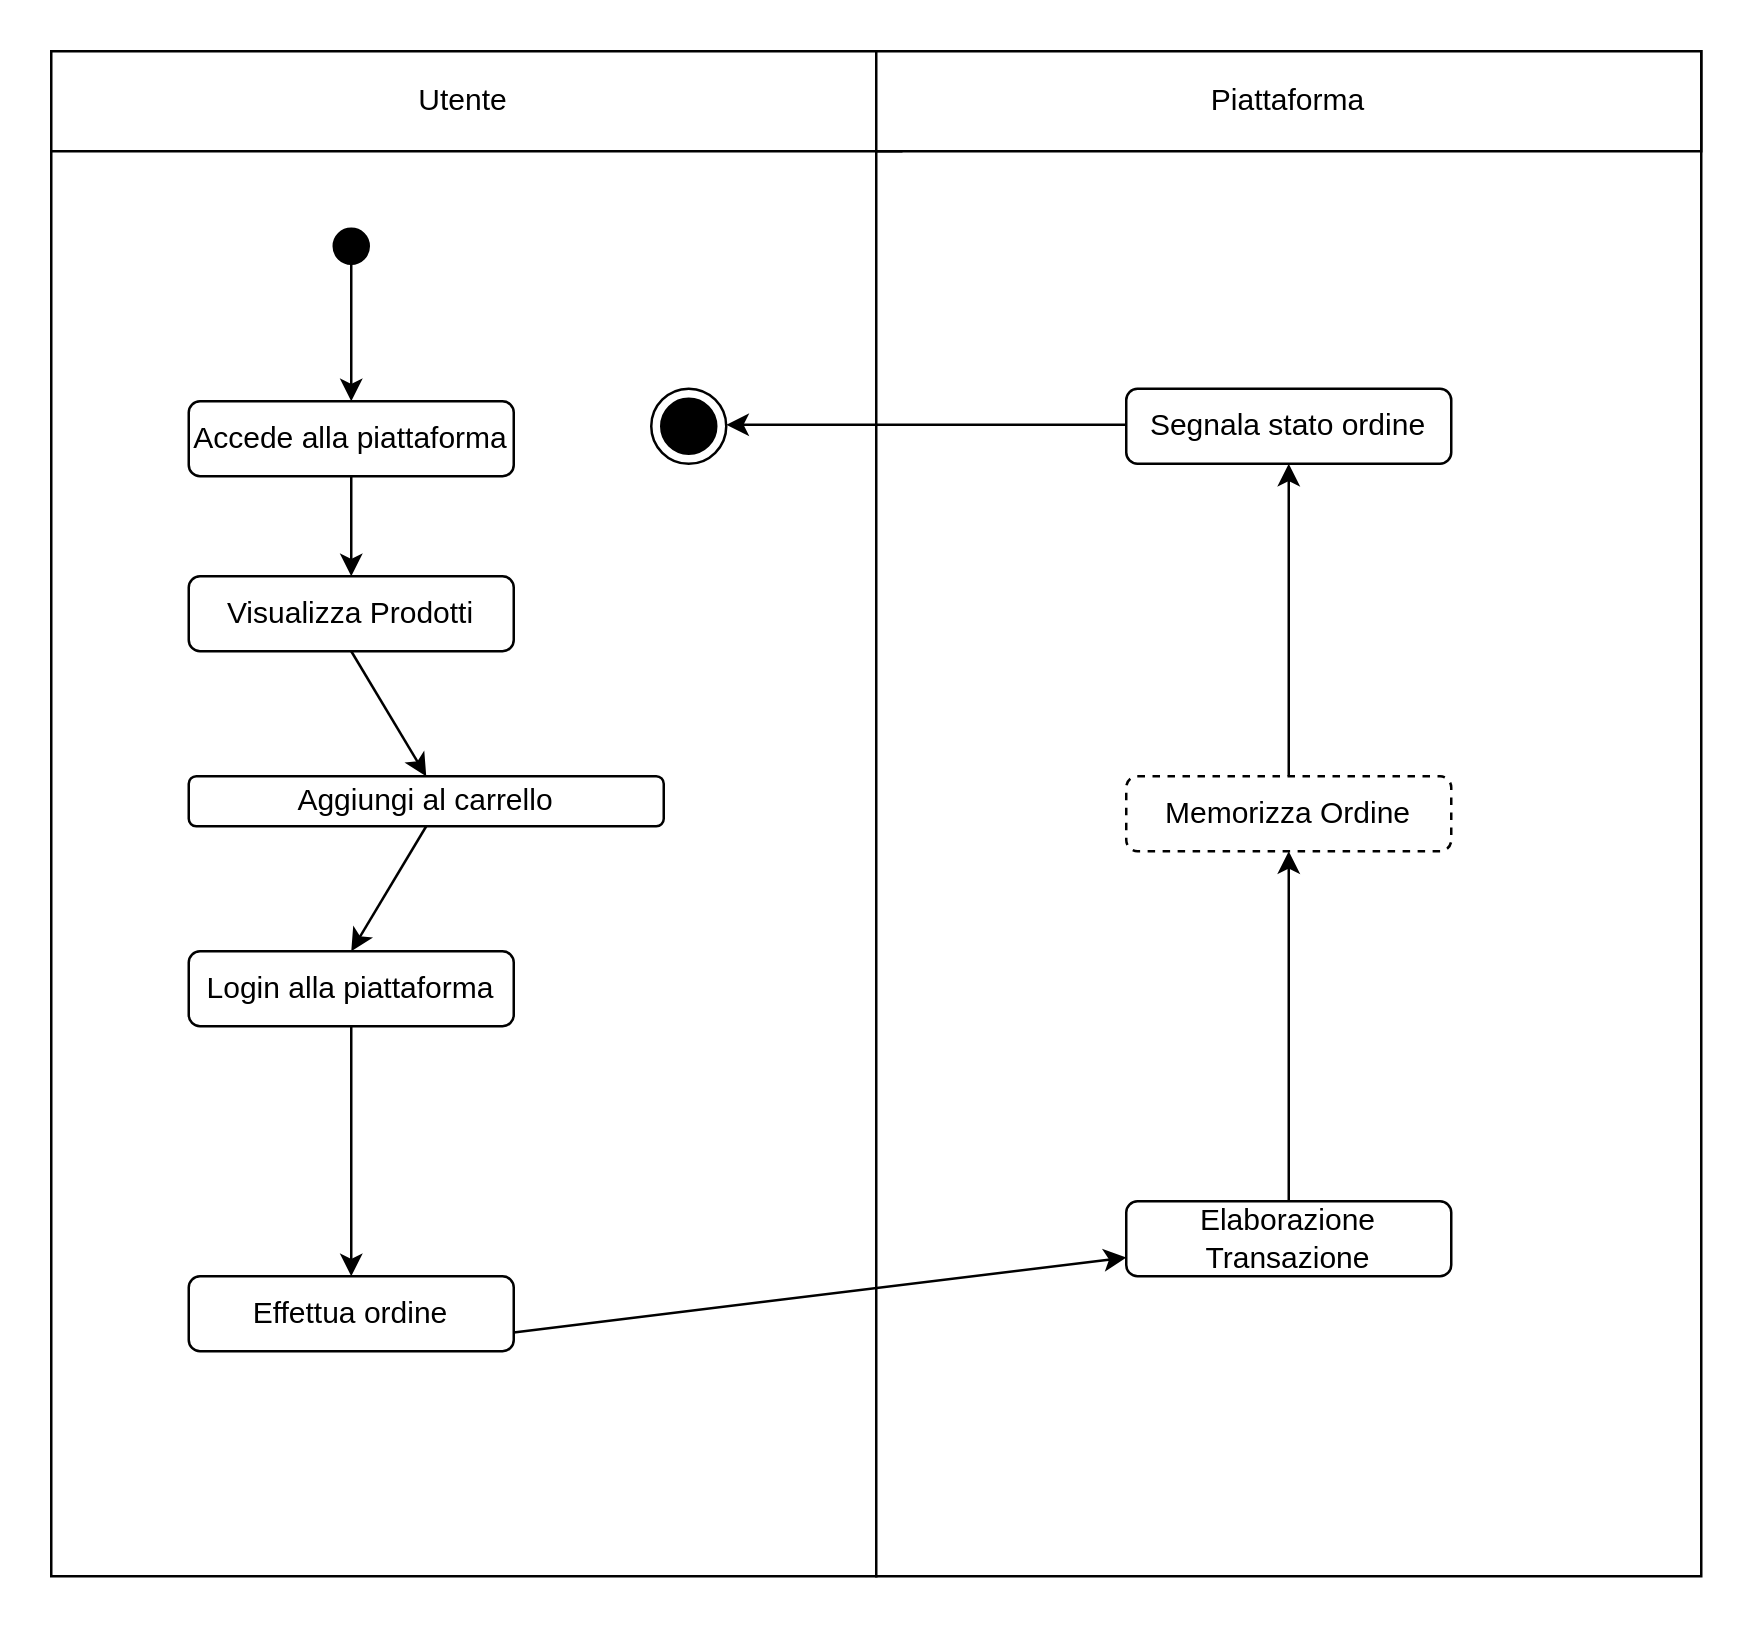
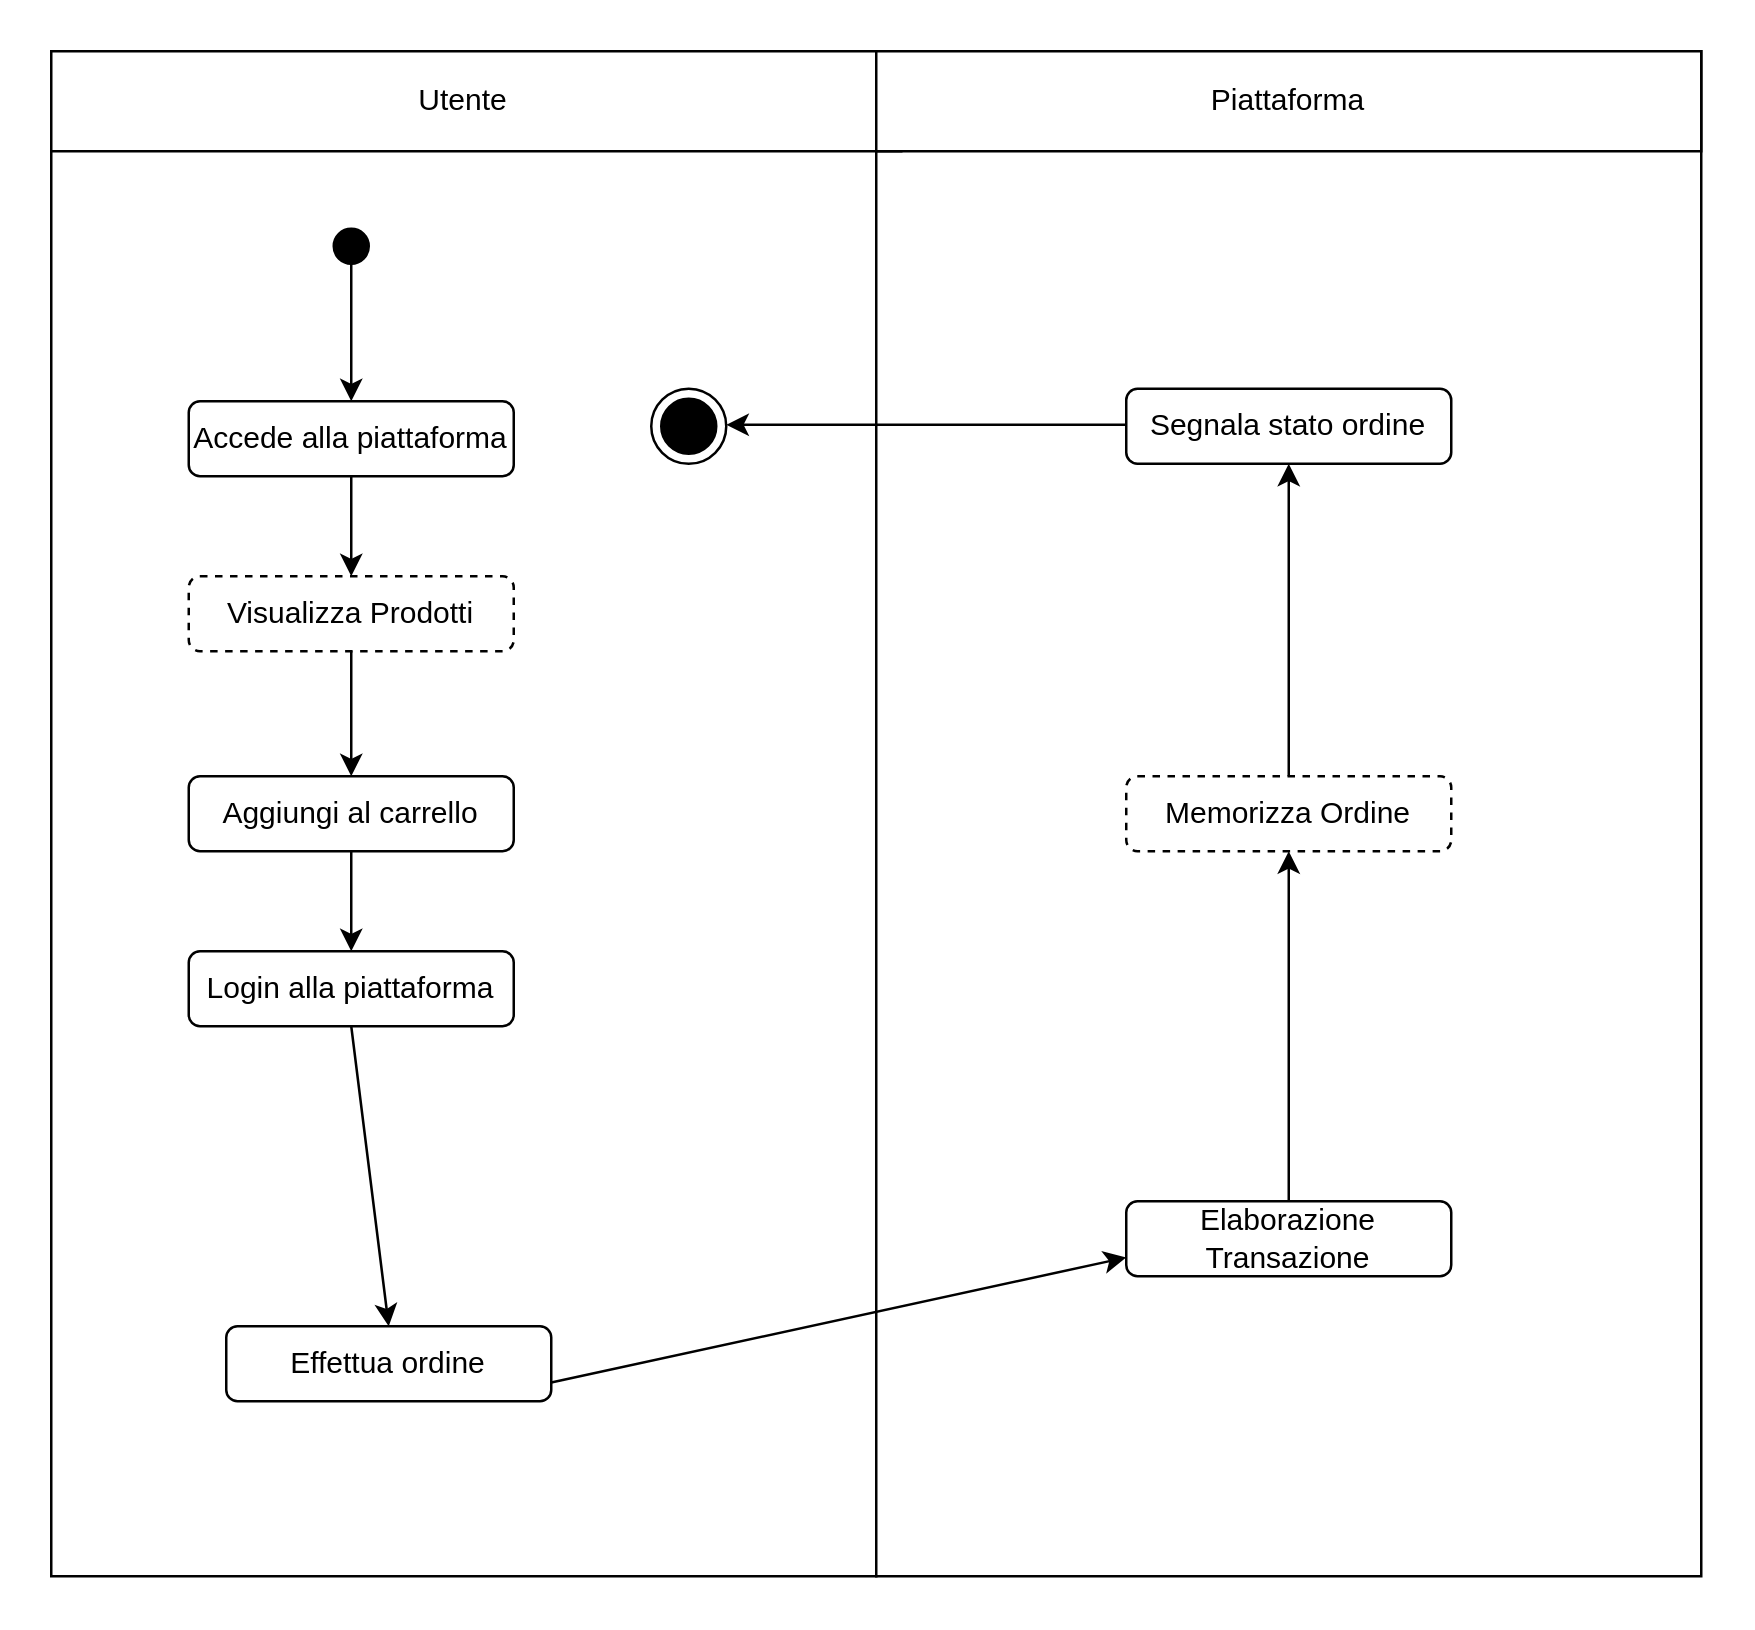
node "Visualizza Prodotti": style solid -> dashed
node "Aggiungi al carrello": size 475x50 -> 325x75
node "Effettua ordine": moved (351, 1314) -> (389, 1364)
